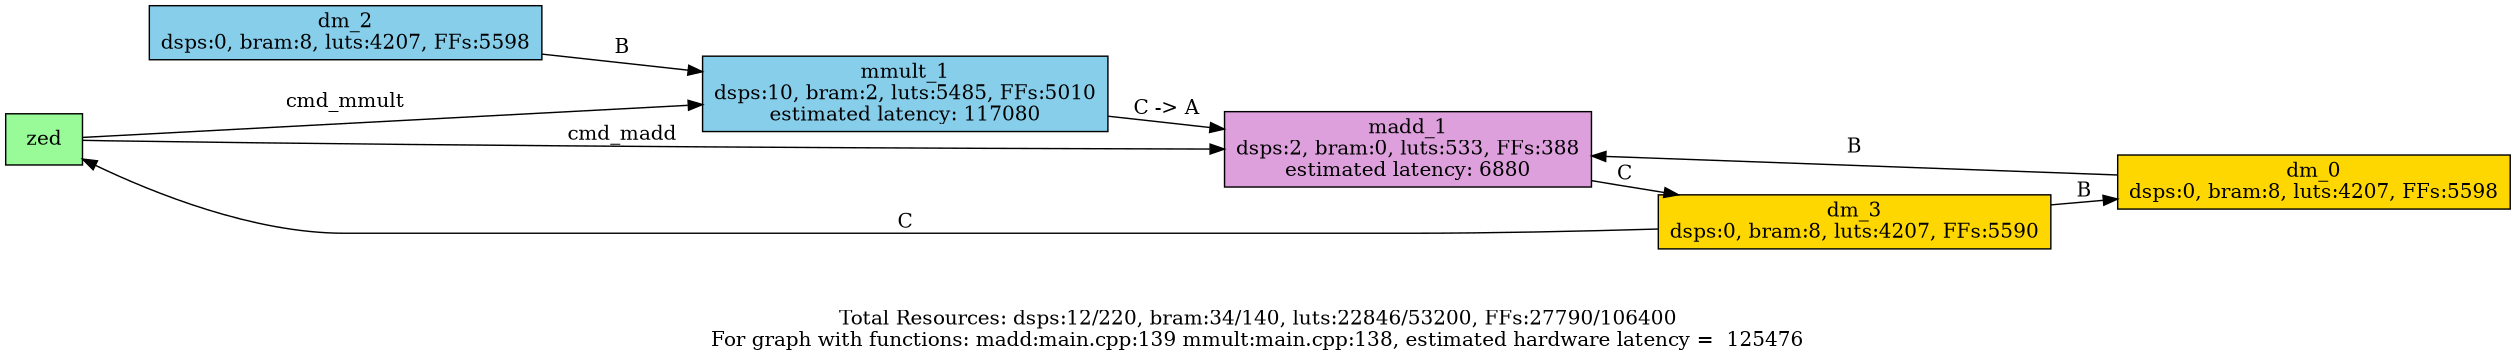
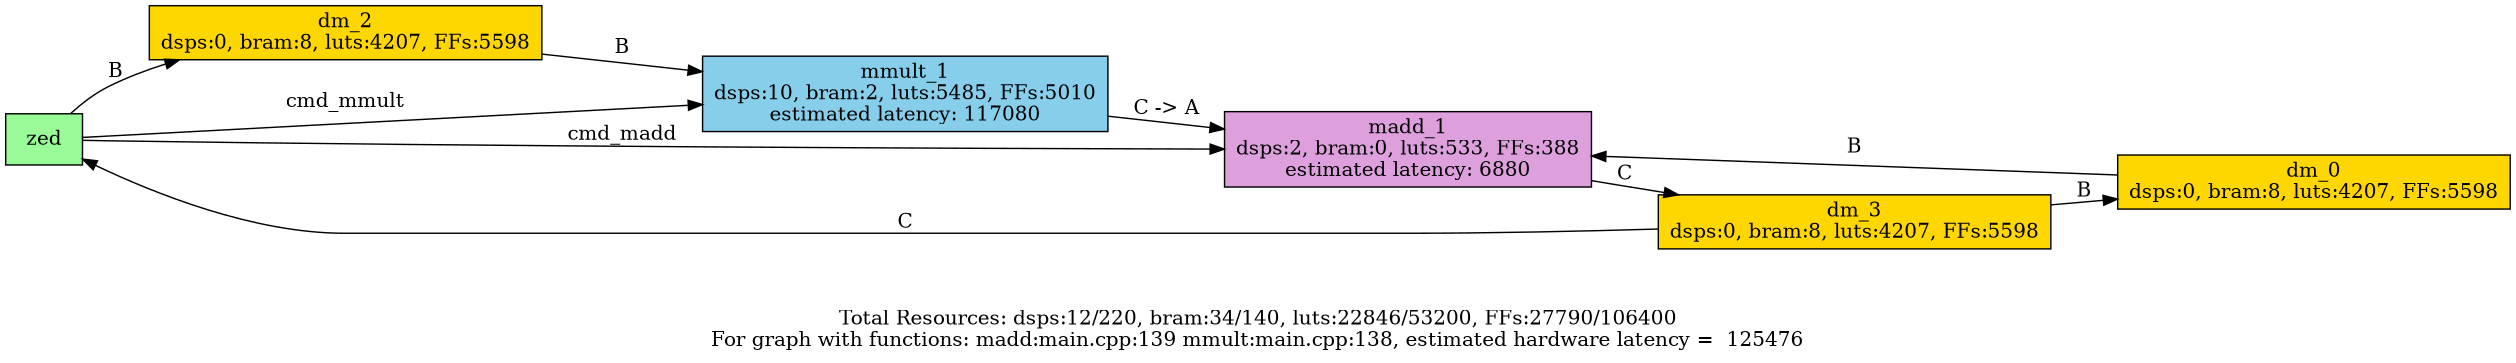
node "dm_2 dsps:0, bram:8, luts:4207, FFs:5598": fillcolor skyblue -> gold
edge "zed" -> "dm_2 dsps:0, bram:8, luts:4207, FFs:5598": added, label "B"
node "dm_3 dsps:0, bram:8, luts:4207, FFs:5590": label "dm_3 dsps:0, bram:8, luts:4207, FFs:5590" -> "dm_3 dsps:0, bram:8, luts:4207, FFs:5598"
